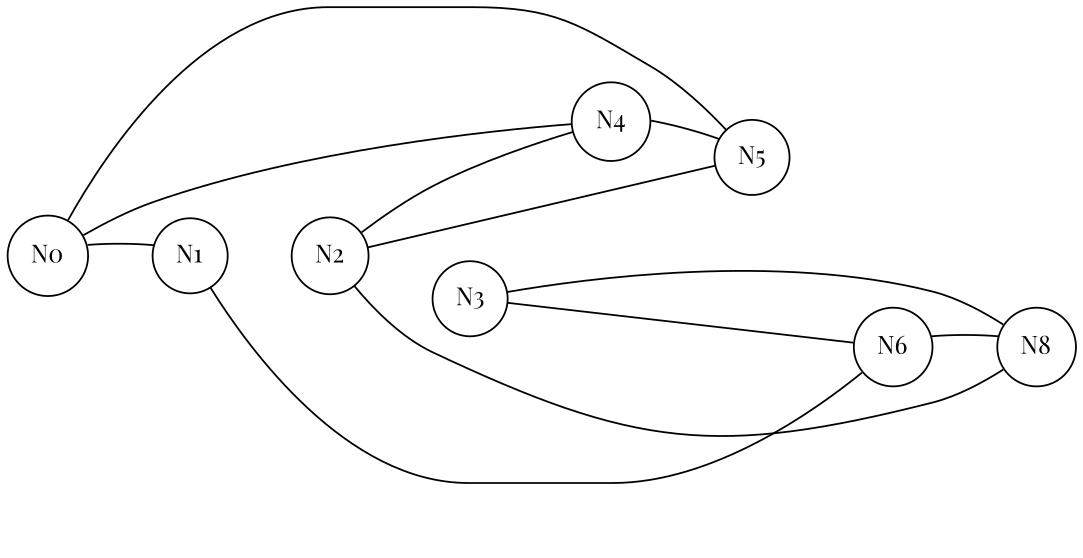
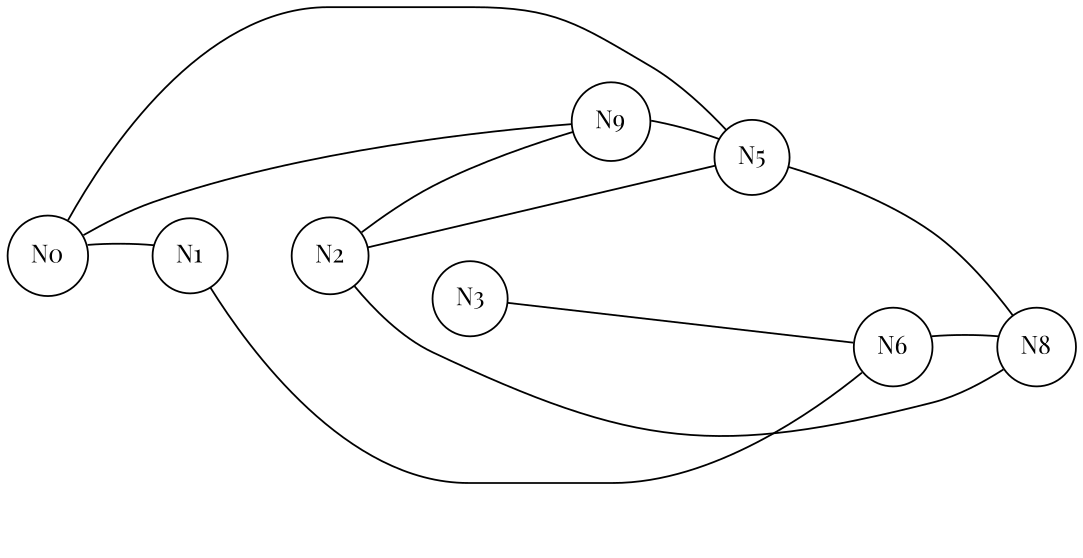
node "N4": label "N4" -> "N9"
edge "N3" -- "N8": now "N5" -- "N8"
